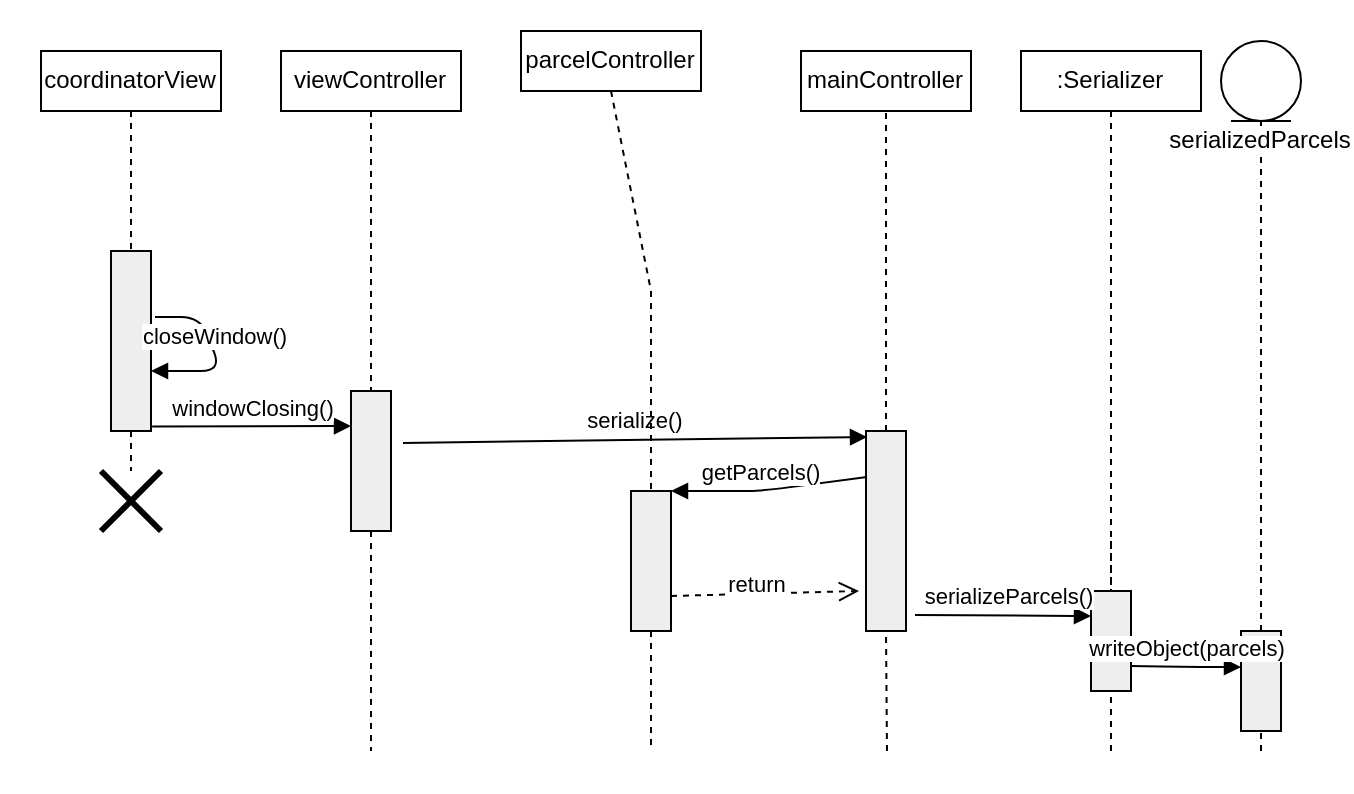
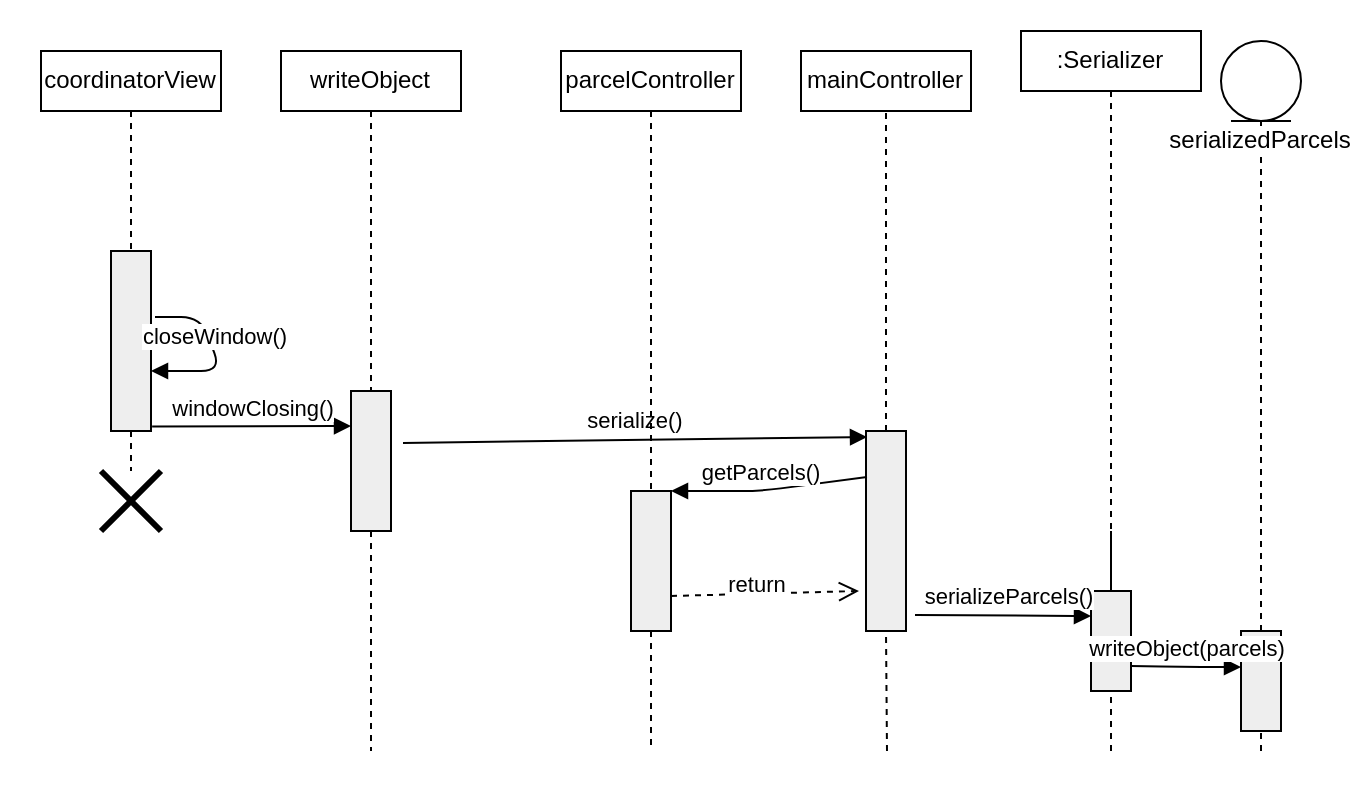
node "parcelController": moved (611, 61) -> (651, 81)
node "viewController": label "viewController" -> "writeObject"
node ":Serializer": moved (1111, 81) -> (1111, 61)
